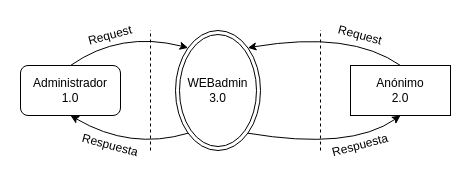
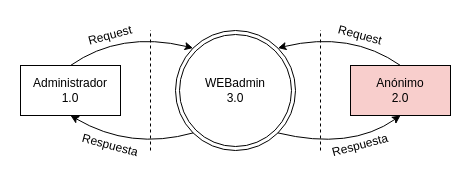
node "Administrador 1.0": shape rounded rectangle -> rectangle
node "WEBadmin 3.0": size 85x120 -> 120x120
node "Anónimo 2.0": fillcolor #ffffff -> #f8cecc
